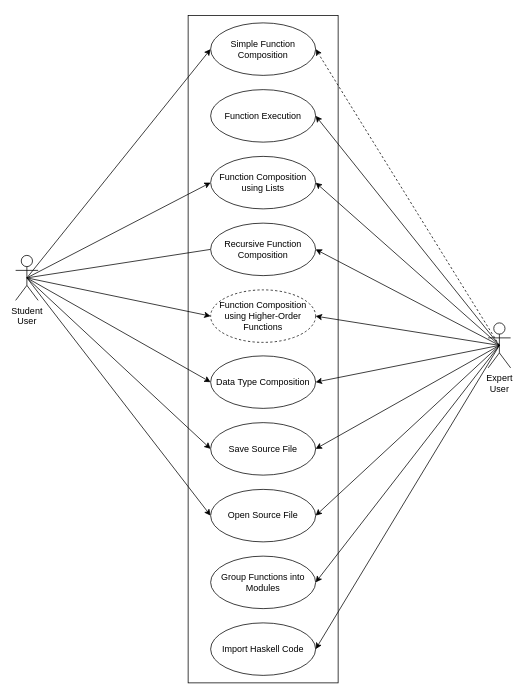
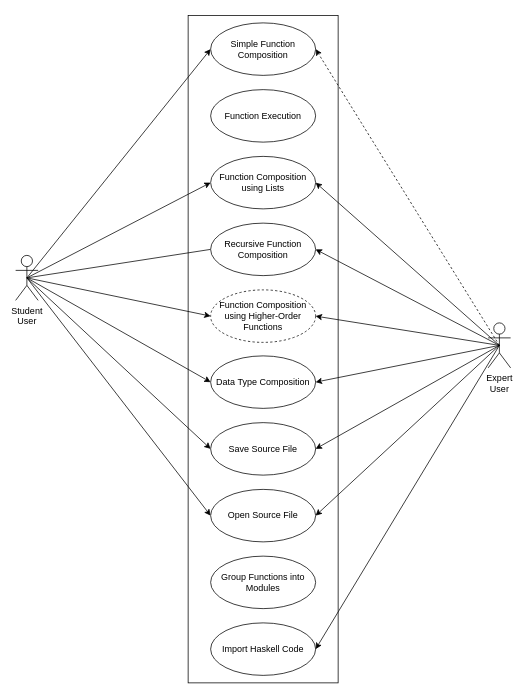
edge "Expert User" -> "Function Execution": removed
edge "Expert User" -> "Group Functions into Modules": removed
